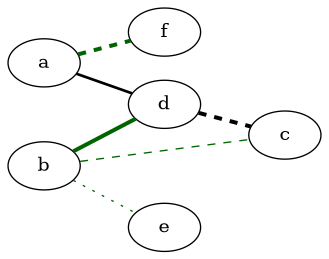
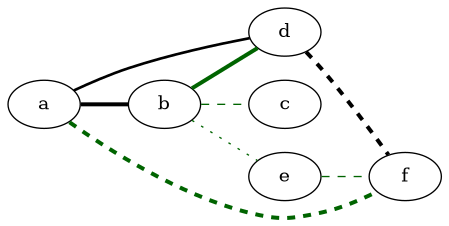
edge "a" -- "b": added
edge "d" -- "c": now "d" -- "f"
edge "e" -- "f": added
